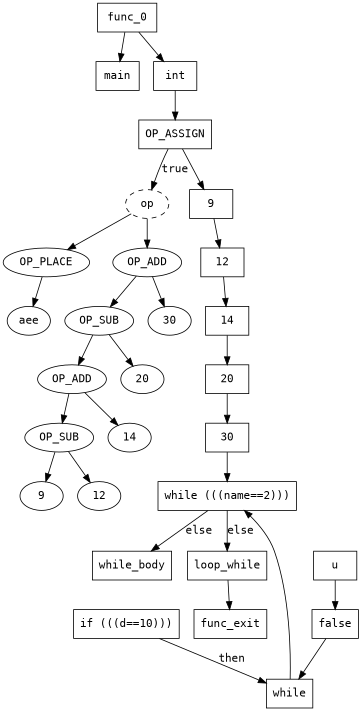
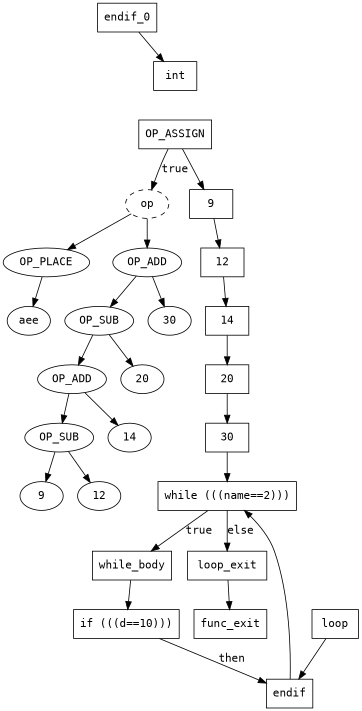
node "func_0": label "func_0" -> "endif_0"
node "main": removed
edge "int" -> "OP_ASSIGN": removed
edge "while (((name==2)))" -> "while_body": label "else" -> "true"
node "loop_while": label "loop_while" -> "loop_exit"
node "u": removed
edge "while_body" -> "if (((d==10)))": added
node "false": label "false" -> "loop"
node "while": label "while" -> "endif"
